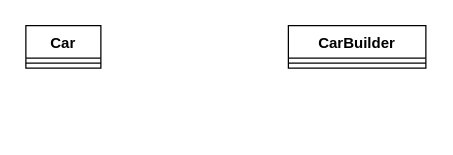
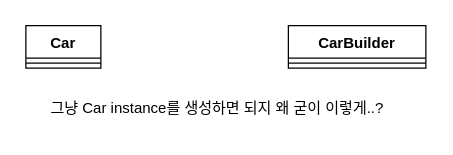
node "그냥 Car instance를 생성하면 되지 왜 굳이 이렇게..?": added
